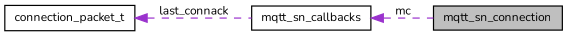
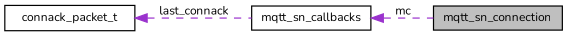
node "connection_packet_t": label "connection_packet_t" -> "connack_packet_t"
